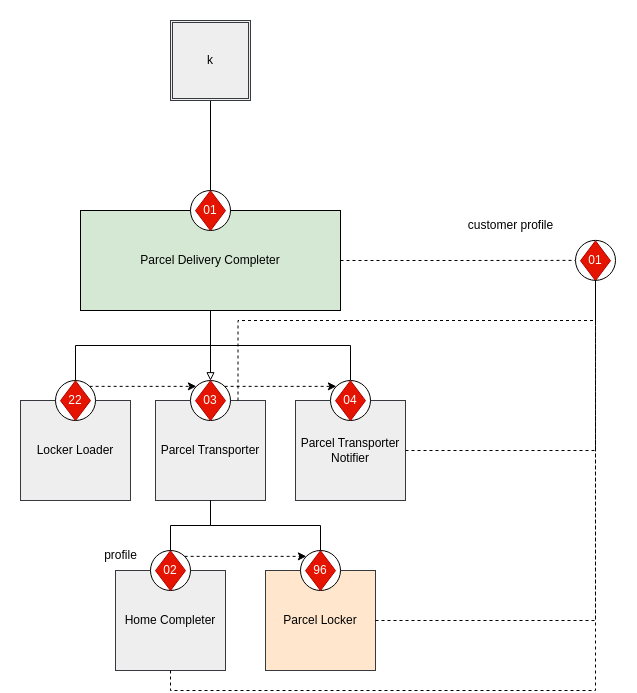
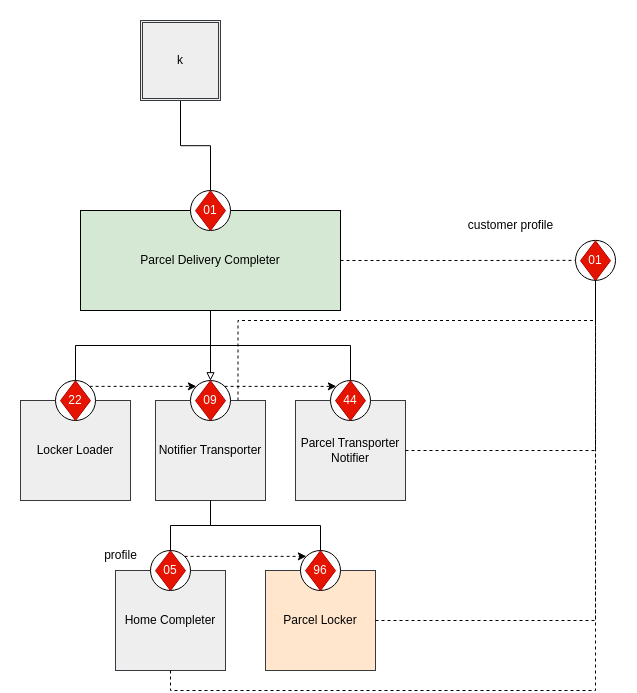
node "k": moved (211, 61) -> (181, 61)
node "03": label "03" -> "09"
node "04": label "04" -> "44"
node "Parcel Transporter": label "Parcel Transporter" -> "Notifier Transporter"
node "02": label "02" -> "05"
